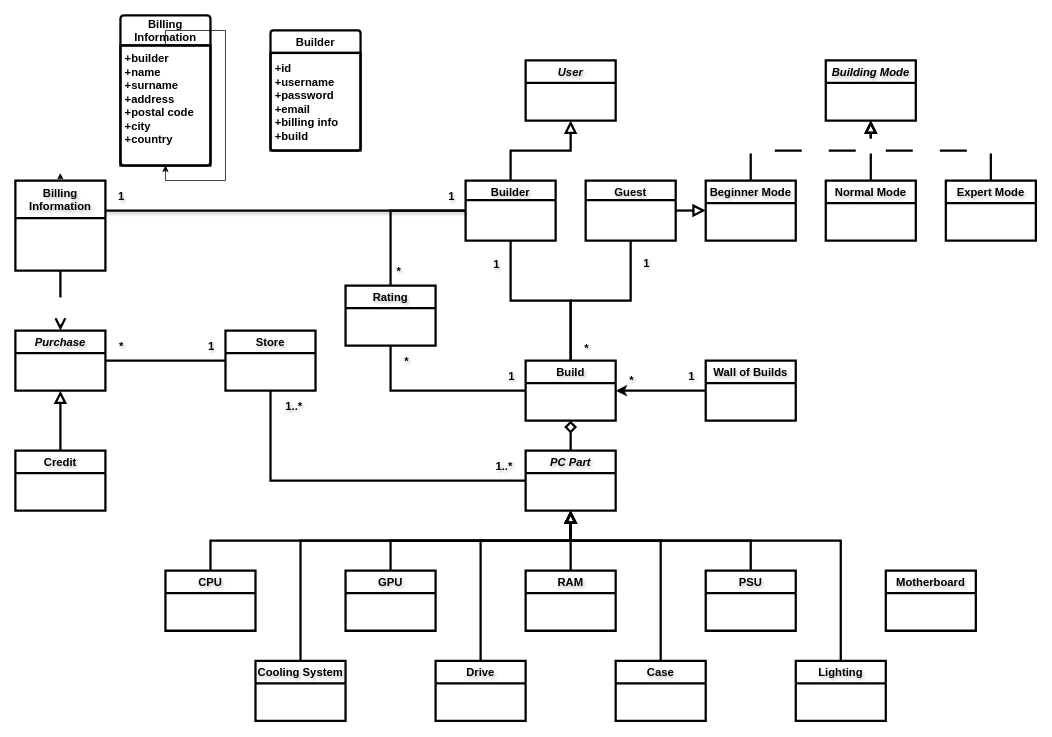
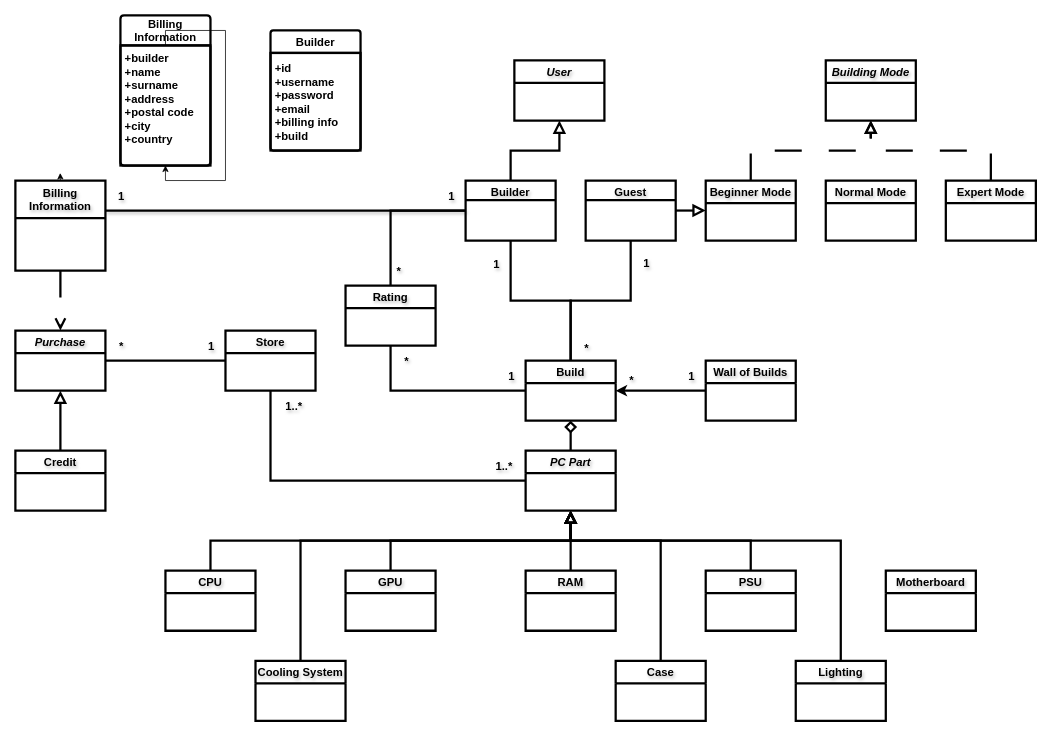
node "User": moved (570, 90) -> (559, 90)
edge "Normal Mode" -> "Building Mode": removed
edge "Drive" -> "PC Part": removed
node "Drive": removed
